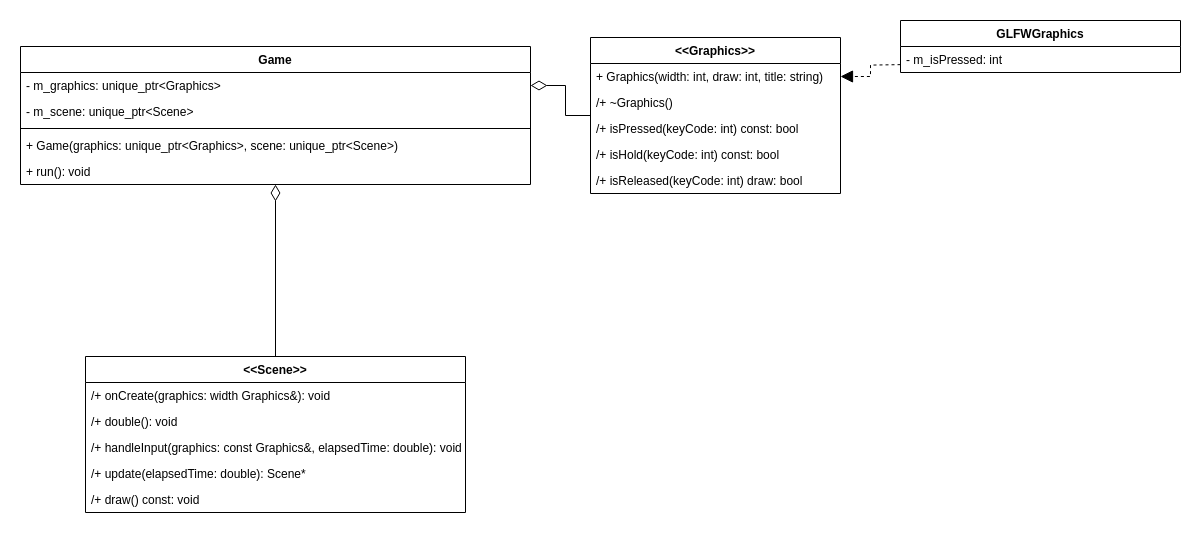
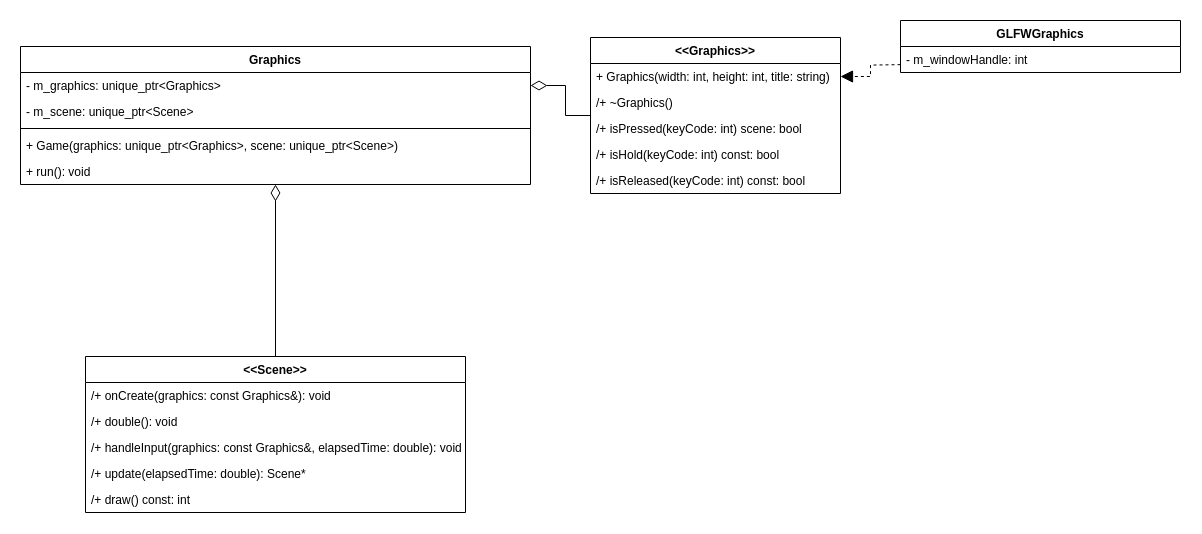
node "Game": label "Game" -> "Graphics"
node "- m_isPressed: int": label "- m_isPressed: int" -> "- m_windowHandle: int"
node "+ Graphics(width: int, draw: int, title: string)": label "+ Graphics(width: int, draw: int, title: string)" -> "+ Graphics(width: int, height: int, title: string)"
node "/+ isPressed(keyCode: int) const: bool": label "/+ isPressed(keyCode: int) const: bool" -> "/+ isPressed(keyCode: int) scene: bool"
node "/+ isReleased(keyCode: int) draw: bool": label "/+ isReleased(keyCode: int) draw: bool" -> "/+ isReleased(keyCode: int) const: bool"
node "/+ onCreate(graphics: width Graphics&): void": label "/+ onCreate(graphics: width Graphics&): void" -> "/+ onCreate(graphics: const Graphics&): void"
node "/+ draw() const: void": label "/+ draw() const: void" -> "/+ draw() const: int"
